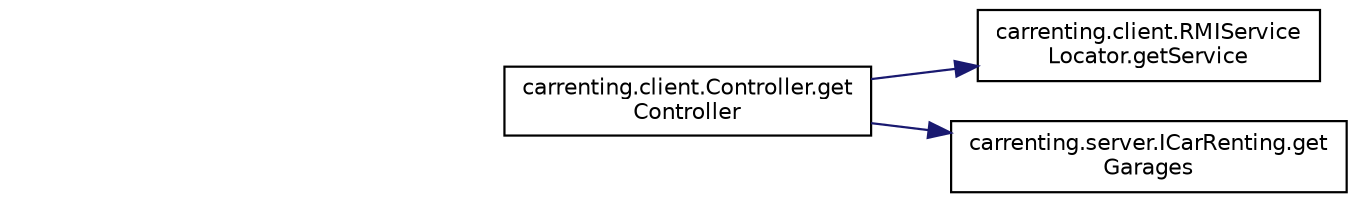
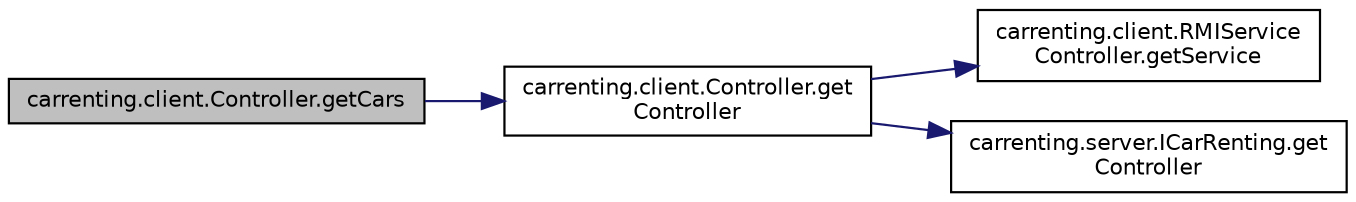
node "carrenting.client.RMIService Locator.getService": label "carrenting.client.RMIService Locator.getService" -> "carrenting.client.RMIService Controller.getService"
node "carrenting.client.Controller.getCars": added
node "carrenting.server.ICarRenting.get Garages": label "carrenting.server.ICarRenting.get Garages" -> "carrenting.server.ICarRenting.get Controller"
